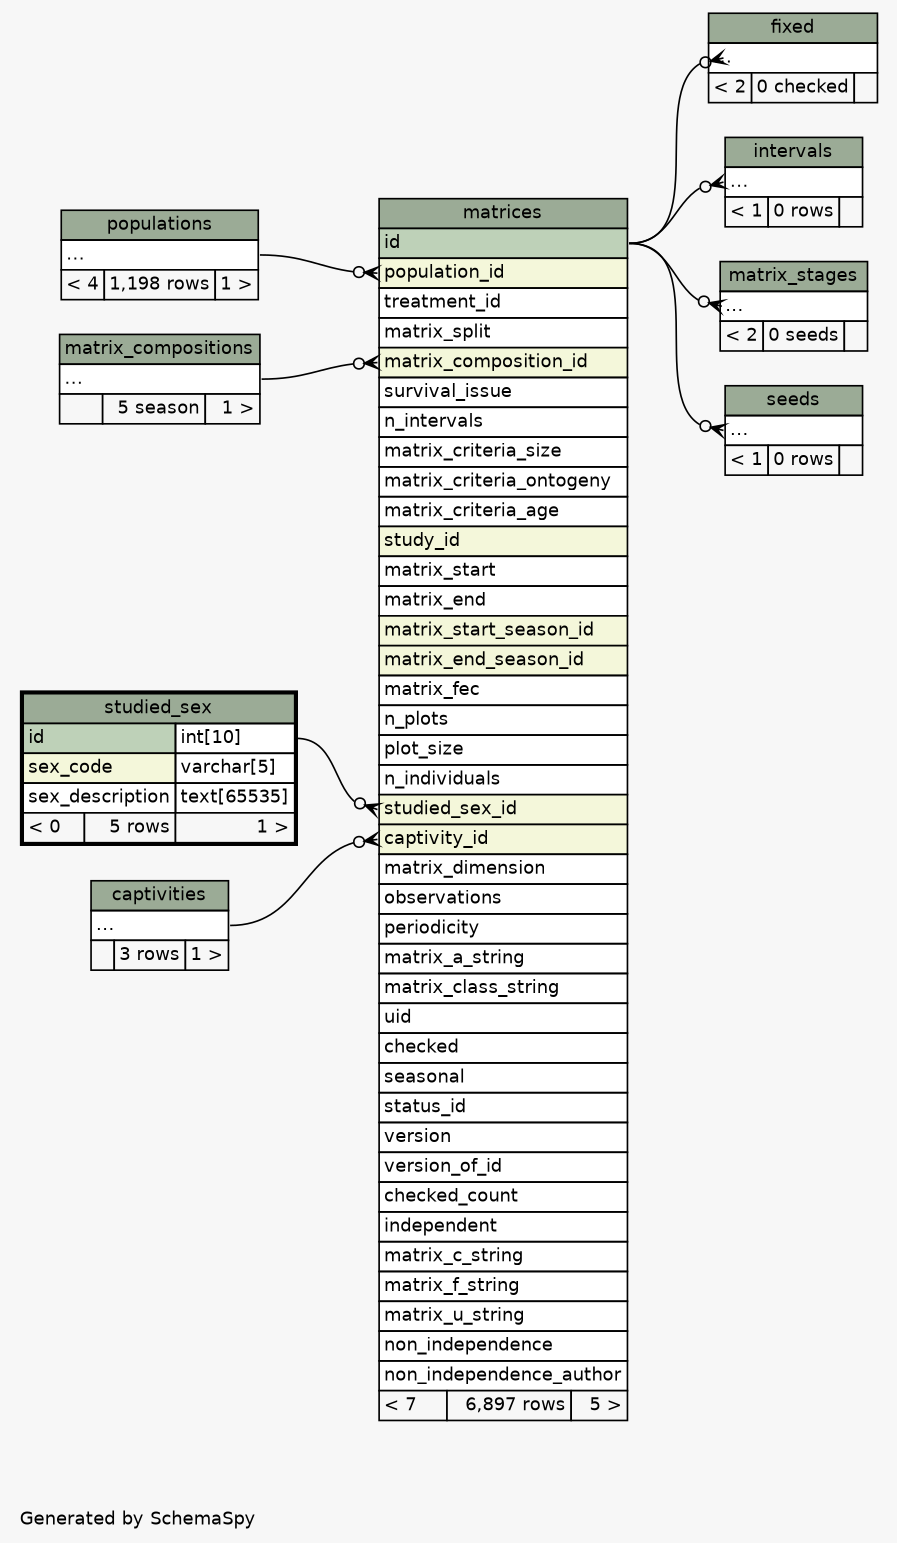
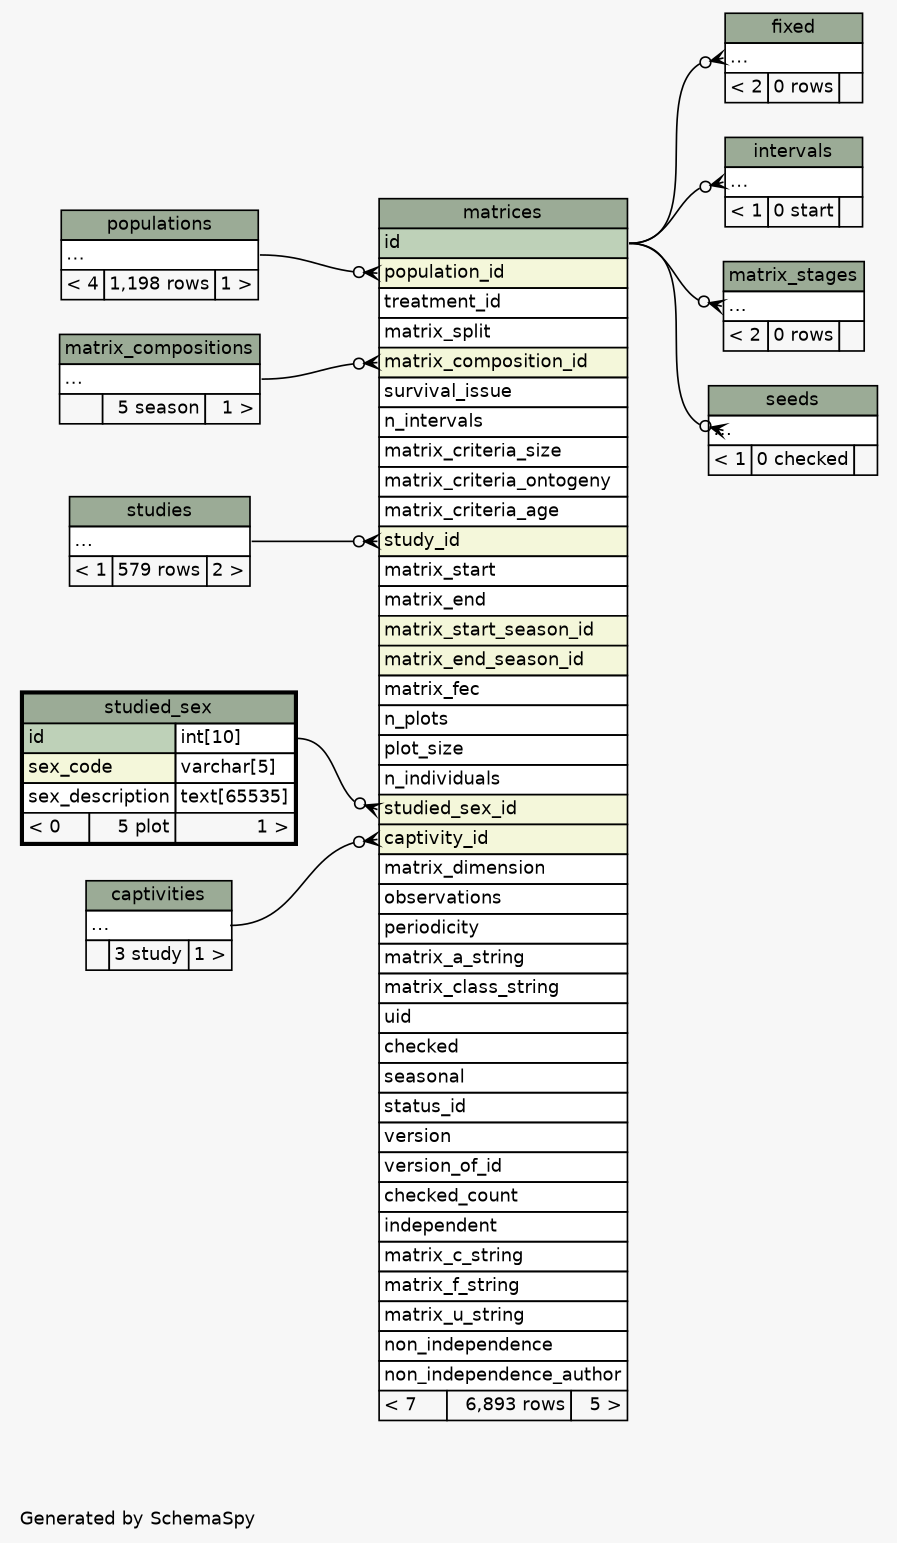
node "fixed": text "0 checked" -> "0 rows"
node "intervals": text "0 rows" -> "0 start"
node "matrix_stages": text "0 seeds" -> "0 rows"
node "seeds": text "0 rows" -> "0 checked"
node "studies": added
node "studied_sex": text "5 rows" -> "5 plot"
node "captivities": text "3 rows" -> "3 study"
node "matrices": text "6,897 rows" -> "6,893 rows"
